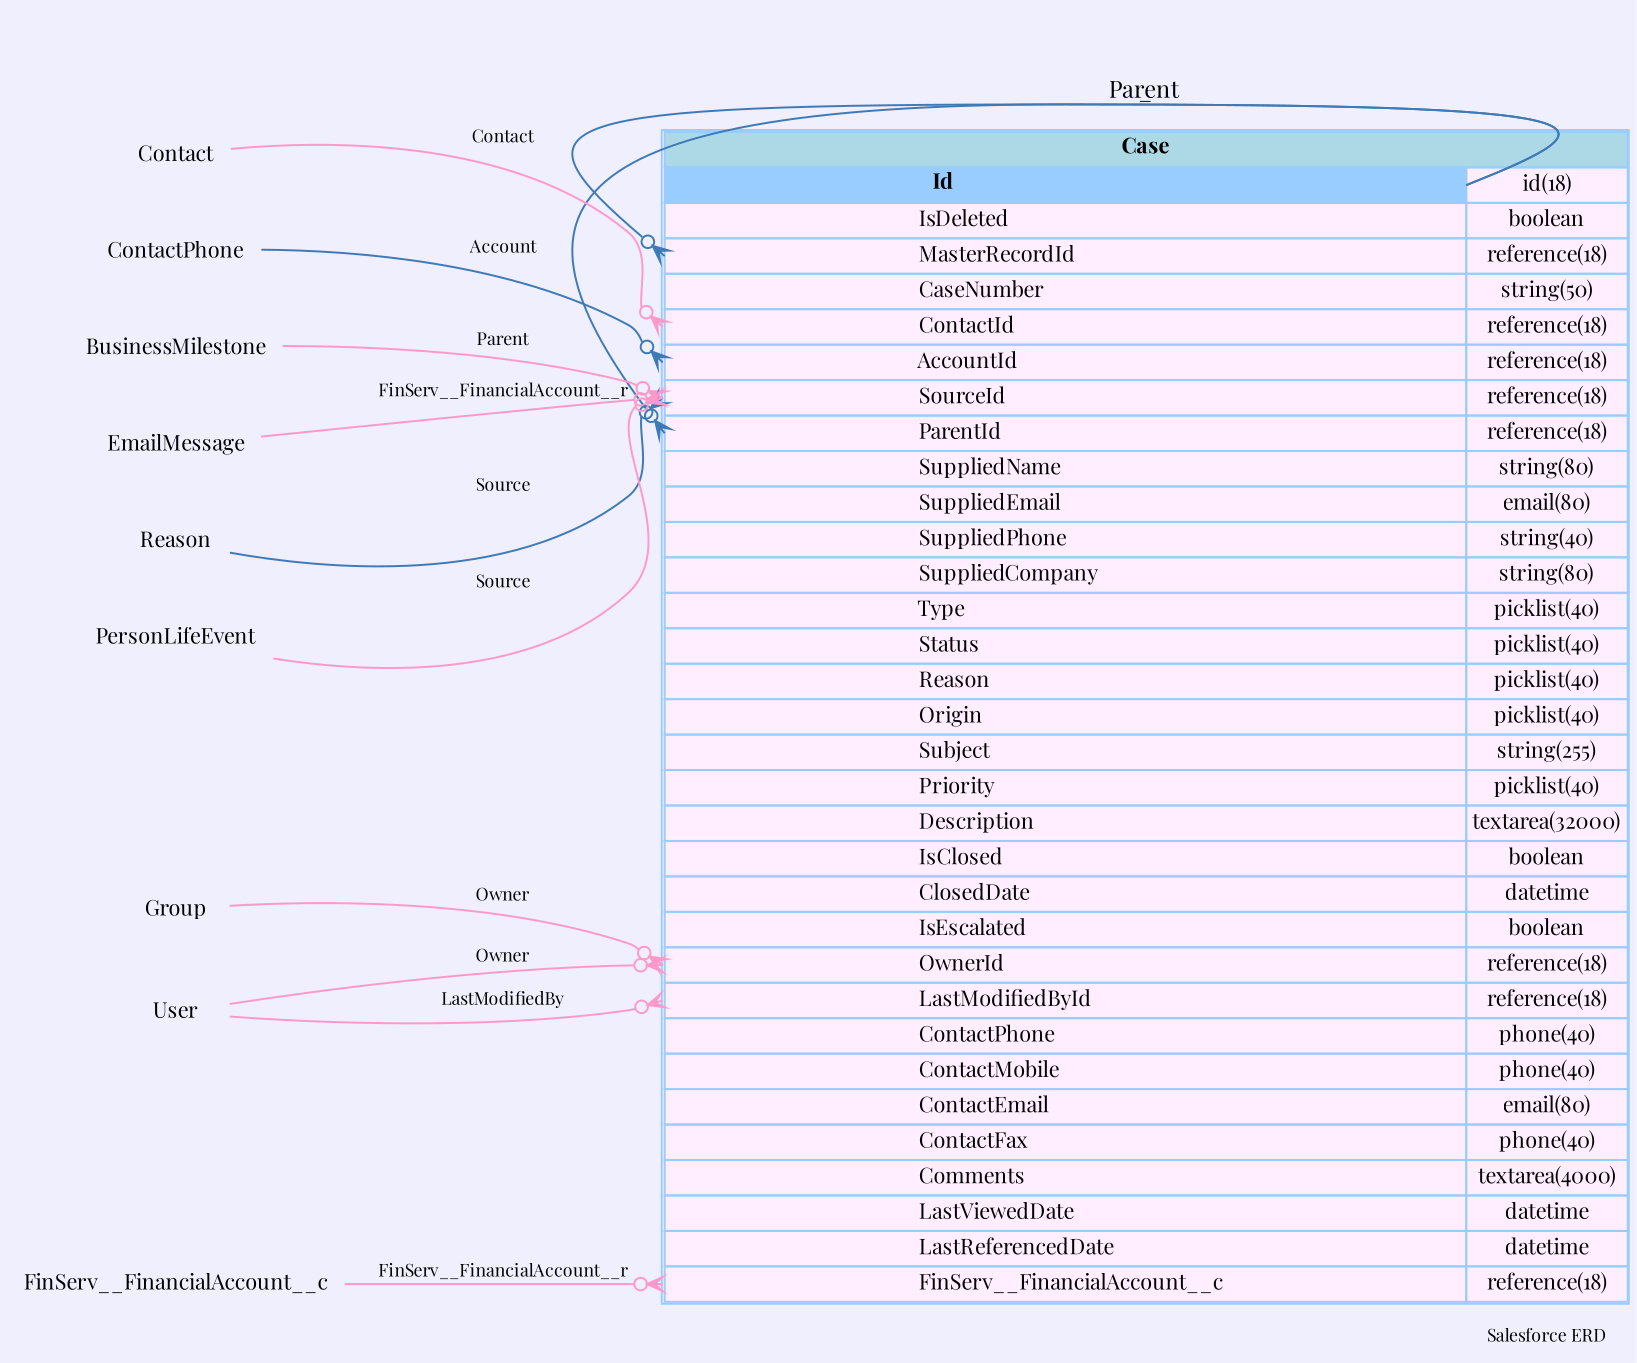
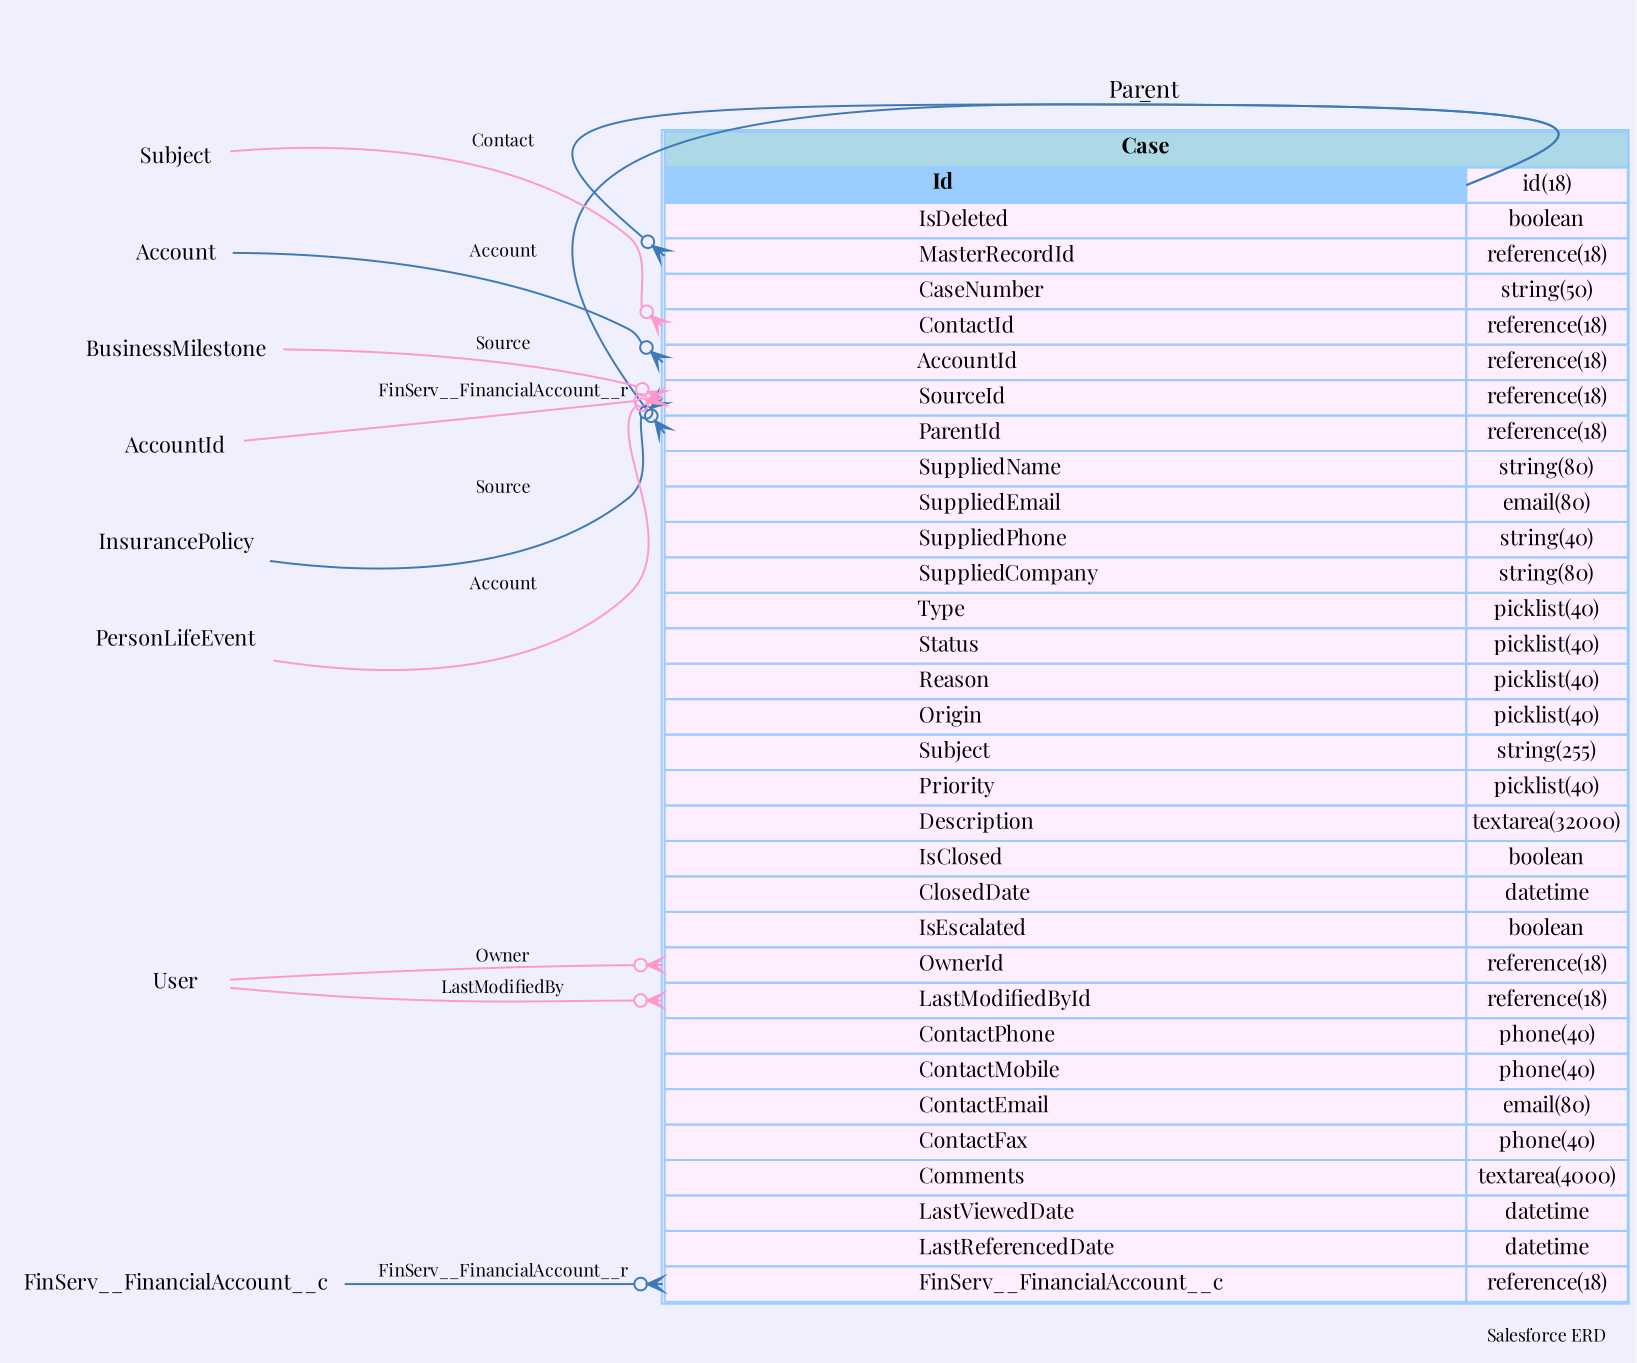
node "Contact": label "Contact" -> "Subject"
node "ContactPhone": label "ContactPhone" -> "Account"
edge "BusinessMilestone" -> "Case": label "Parent" -> "Source"
node "EmailMessage": label "EmailMessage" -> "AccountId"
node "Reason": label "Reason" -> "InsurancePolicy"
edge "PersonLifeEvent" -> "Case": label "Source" -> "Account"
node "Group": removed
edge "FinServ__FinancialAccount__c" -> "Case": color #ff99cc -> #3e7ab7
